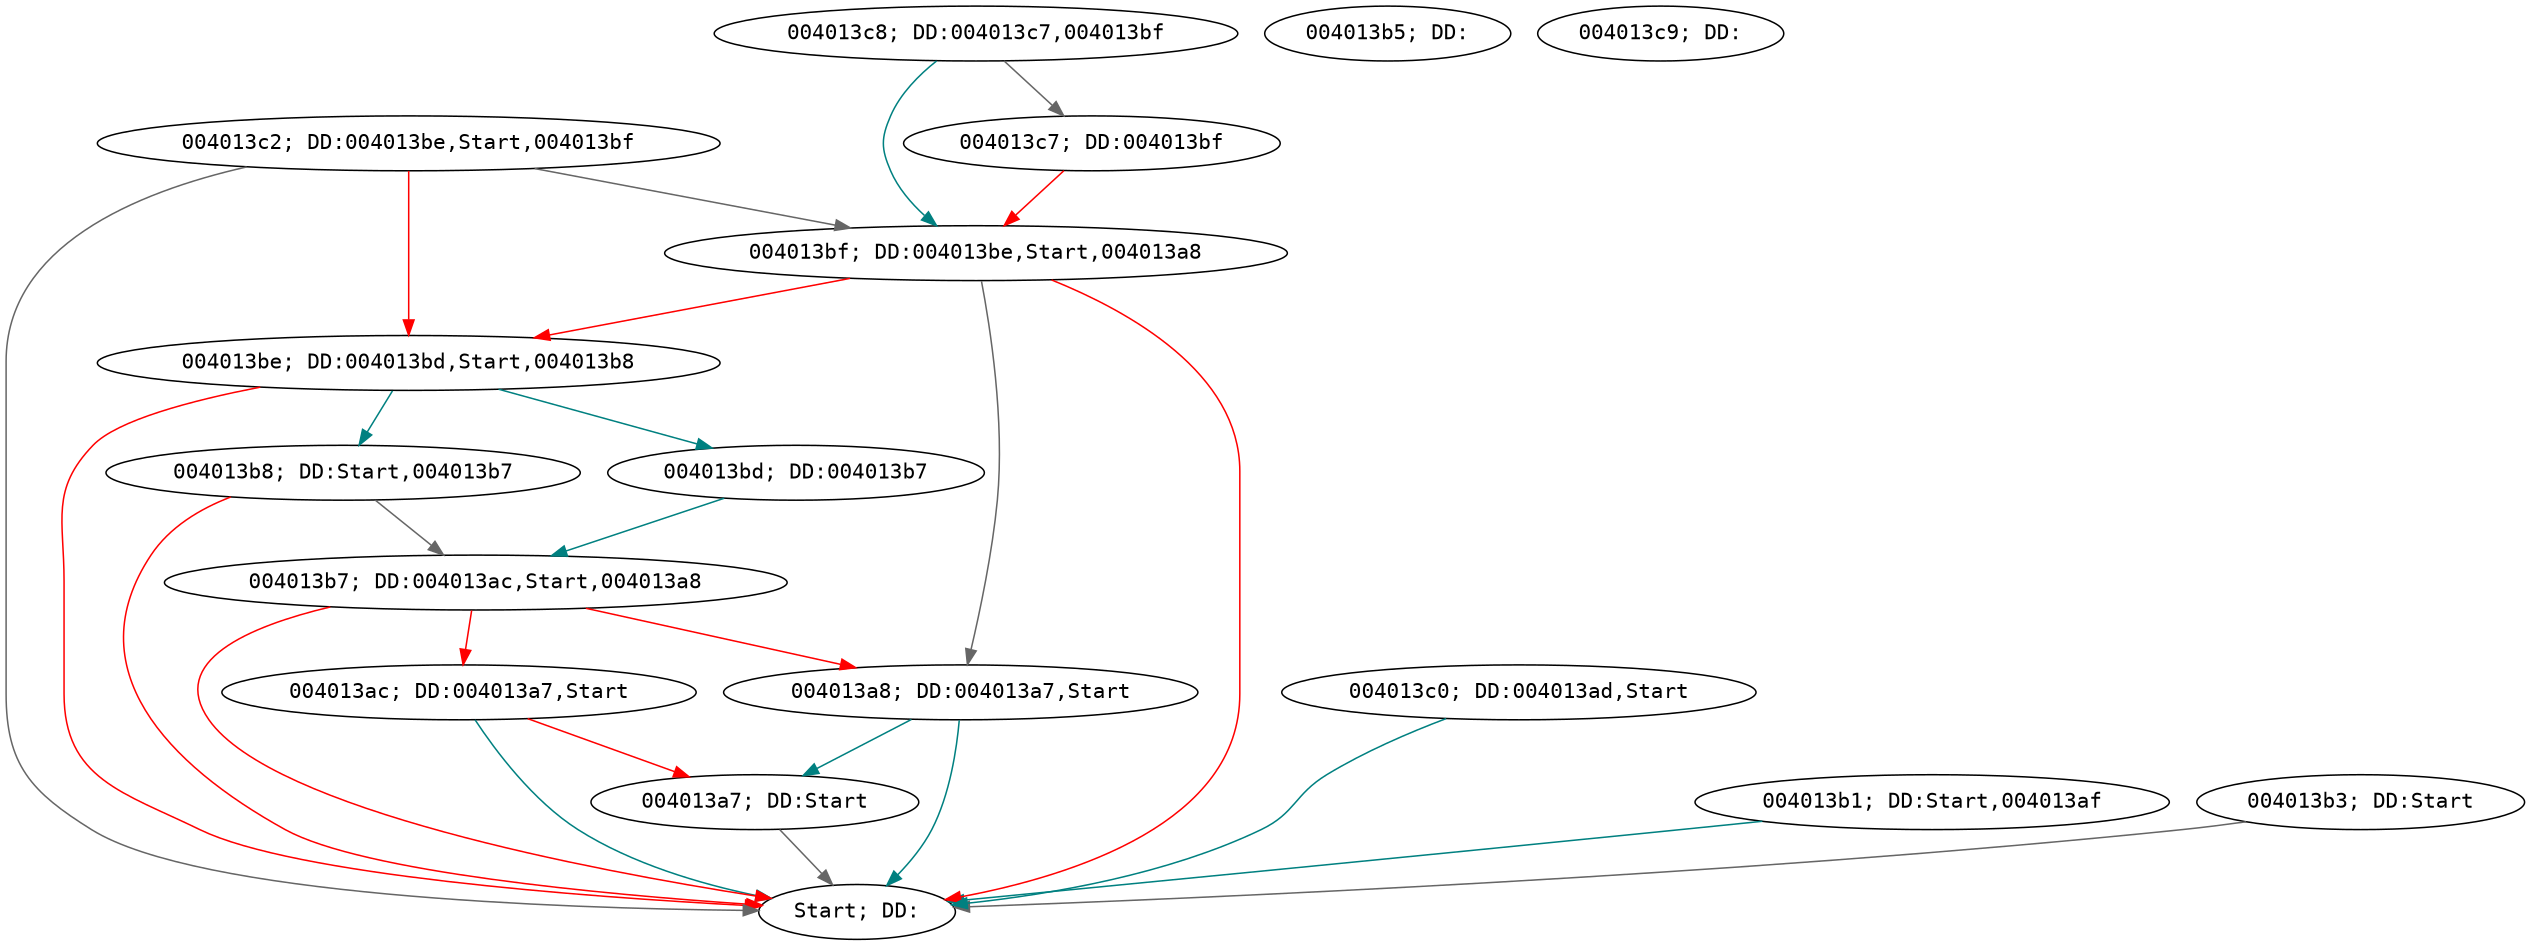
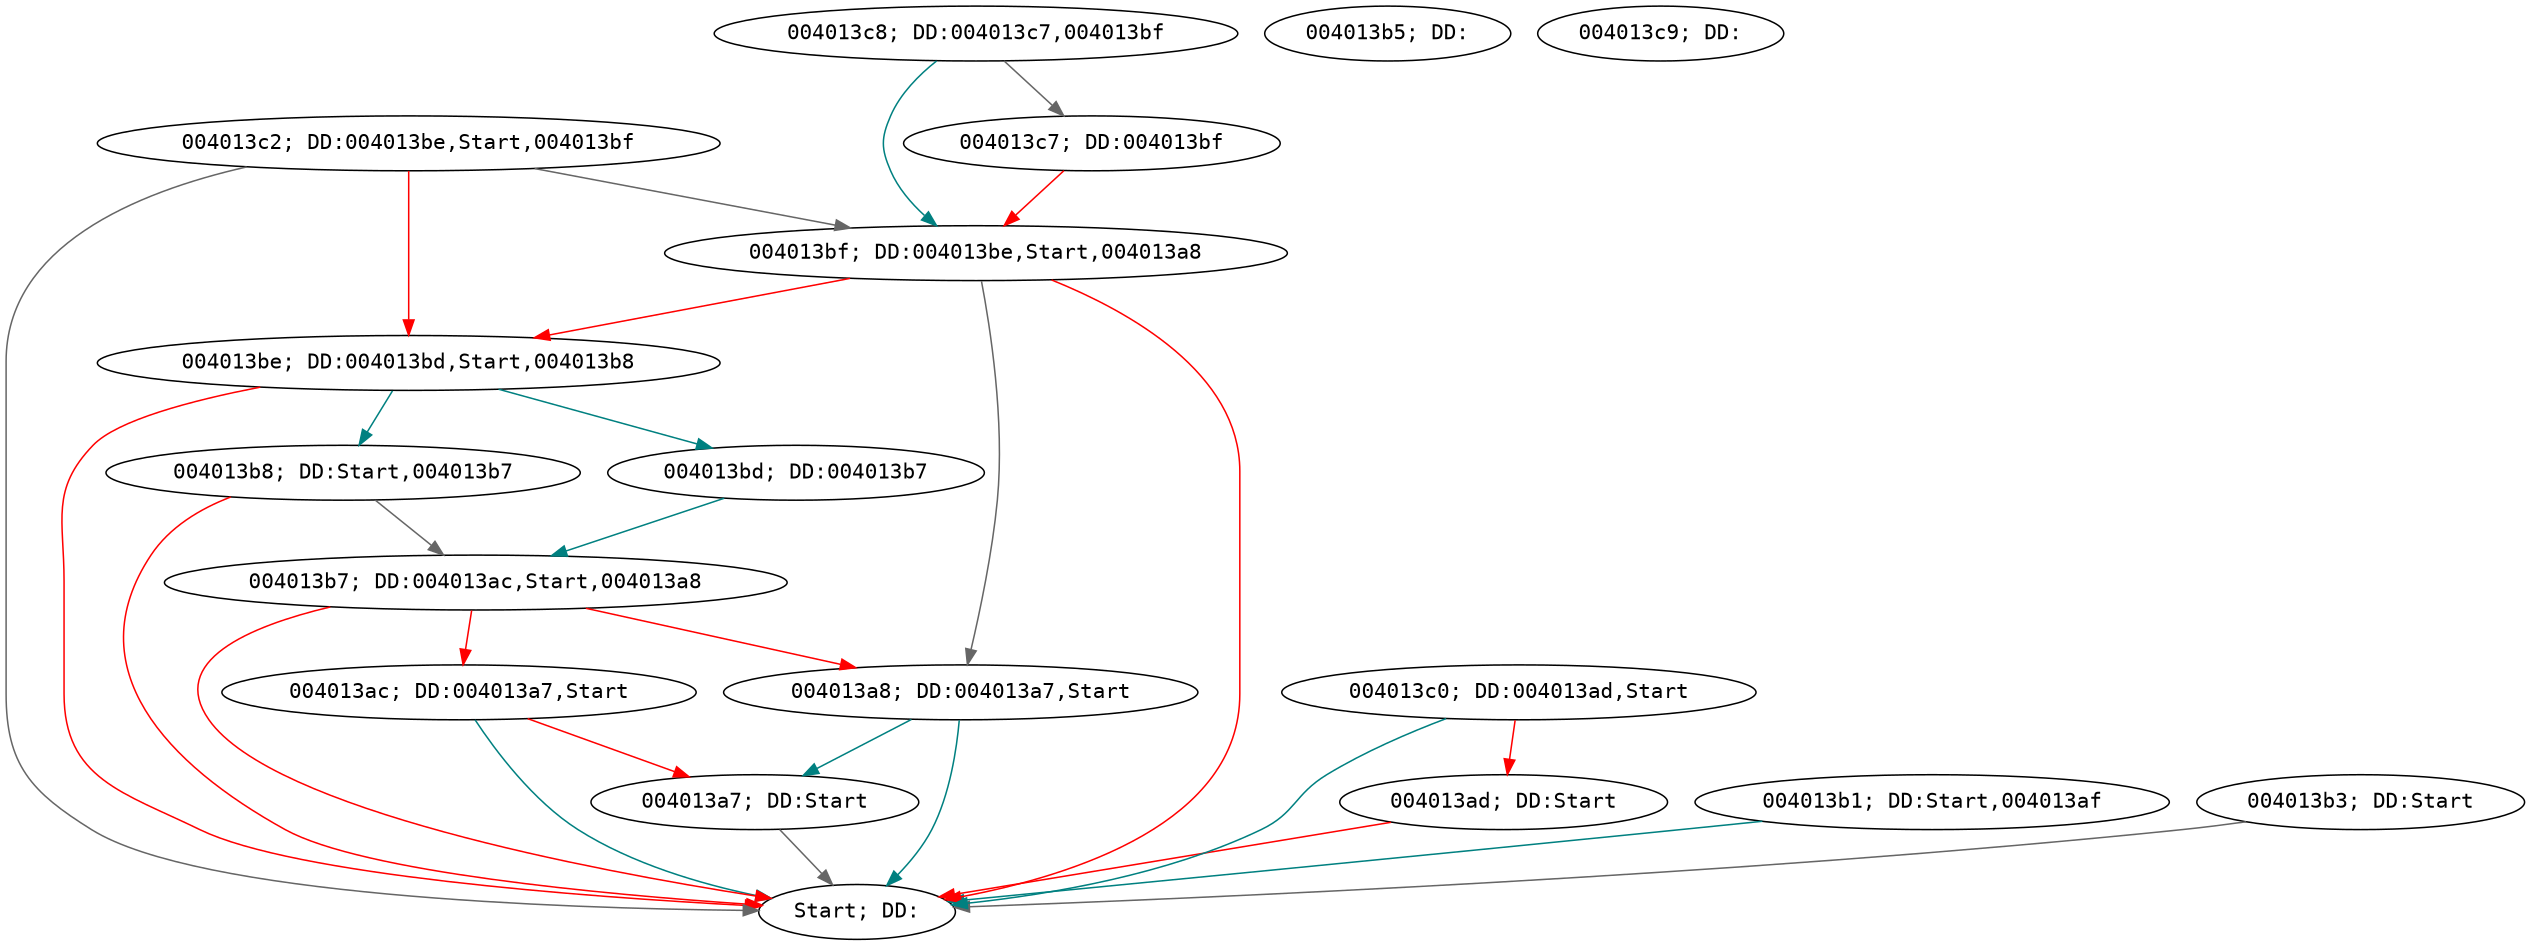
node "004013ad; DD:Start": added
